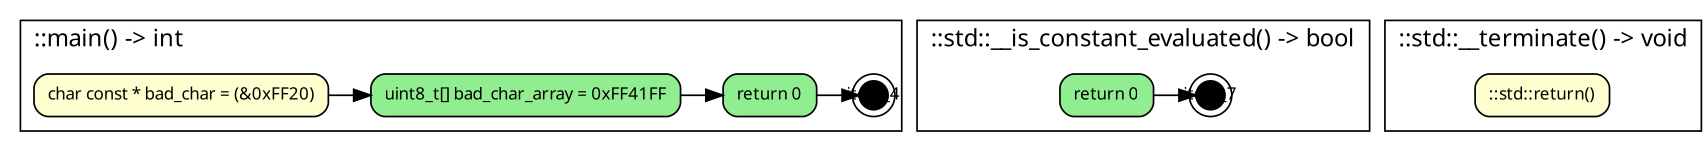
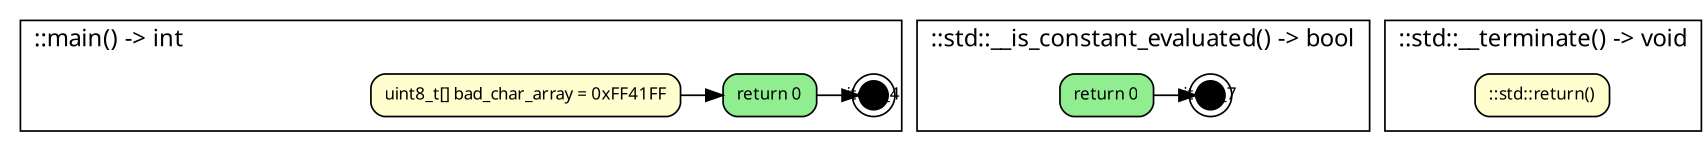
node "char const * bad_char = (&0xFF20)": removed
node "uint8_t[] bad_char_array = 0xFF41FF": fillcolor lightgreen -> #fefece
